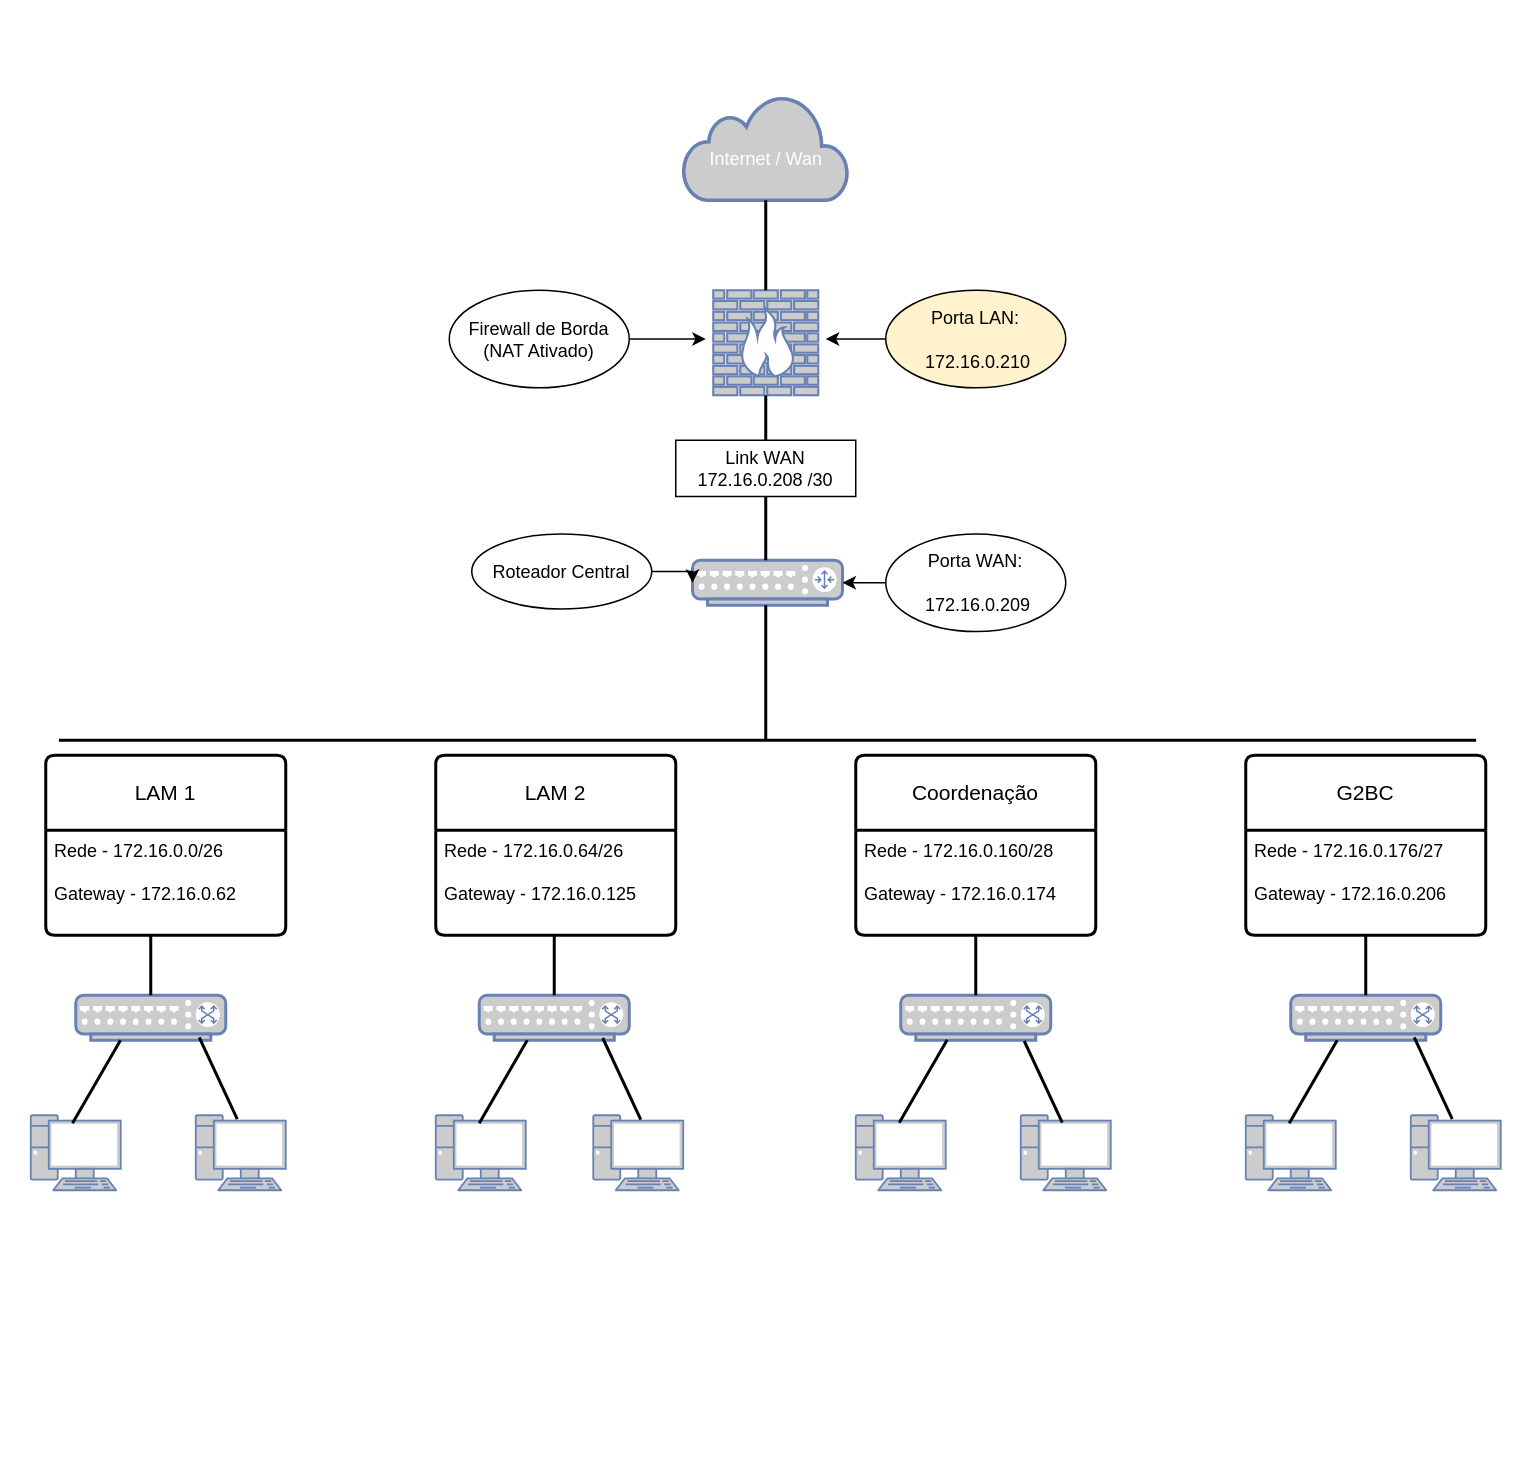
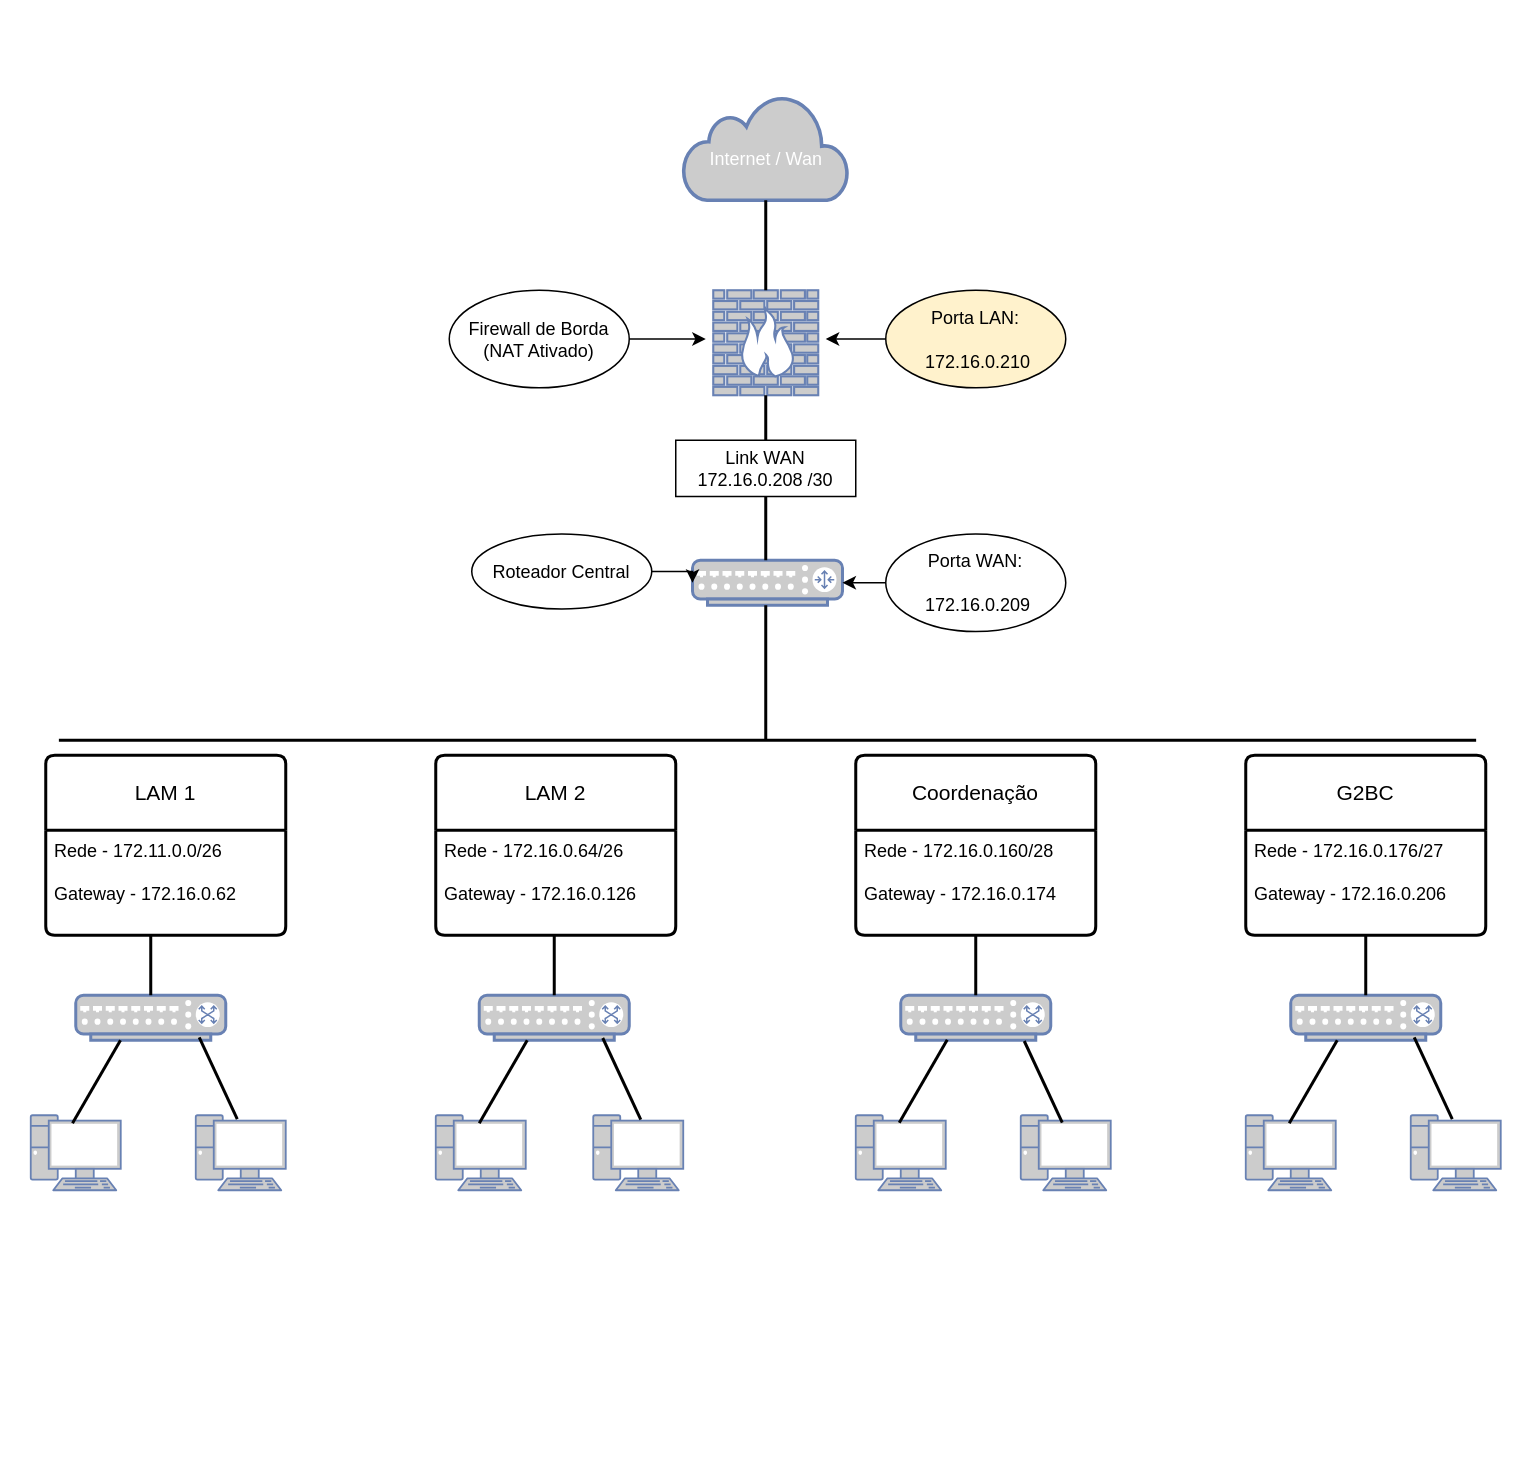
node "Rede - 172.16.0.0/26 Gateway - 172.16.0.62": label "Rede - 172.16.0.0/26 Gateway - 172.16.0.62" -> "Rede - 172.11.0.0/26 Gateway - 172.16.0.62"
node "Rede - 172.16.0.64/26 Gateway - 172.16.0.125": label "Rede - 172.16.0.64/26 Gateway - 172.16.0.125" -> "Rede - 172.16.0.64/26 Gateway - 172.16.0.126"
